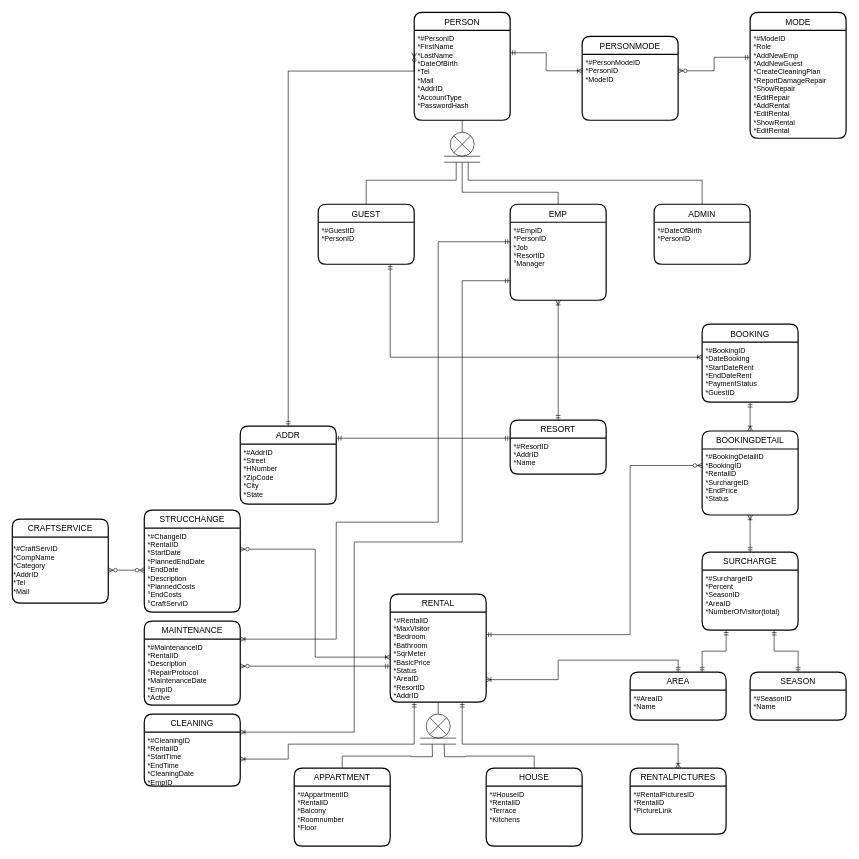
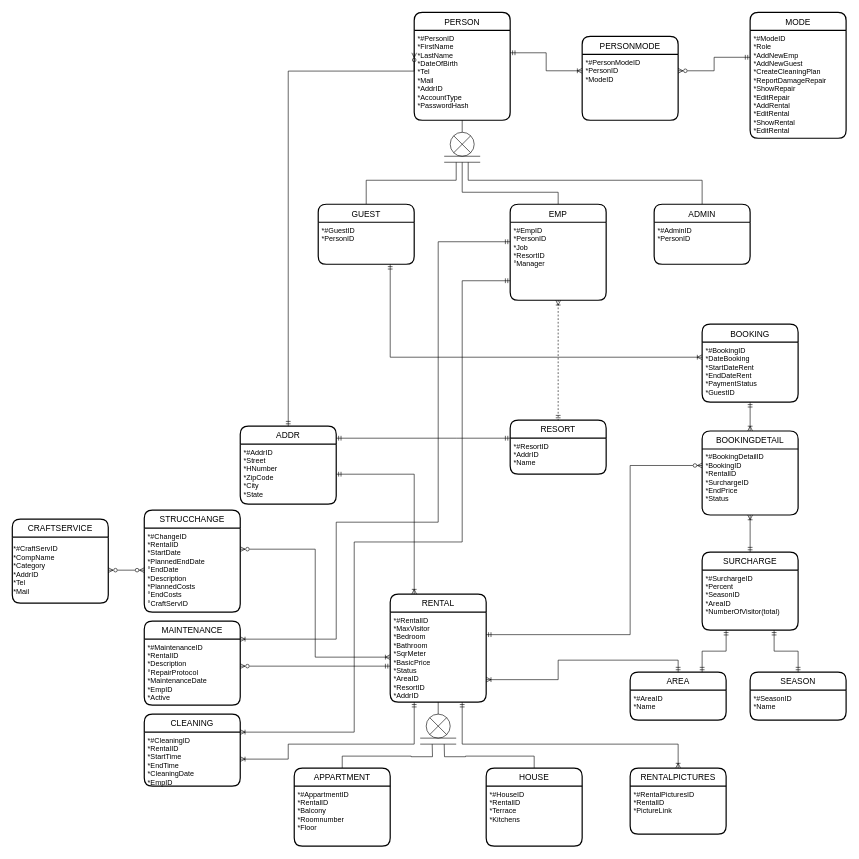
node "*#DateOfBirth *PersonID": label "*#DateOfBirth *PersonID" -> "*#AdminID *PersonID"
edge "*#EmpID *PersonID *Job *ResortID °Manager" -- "RESORT": style solid -> dashed
edge "*#AddrID *Street *HNumber *ZipCode *City *State" -- "RENTAL": added
